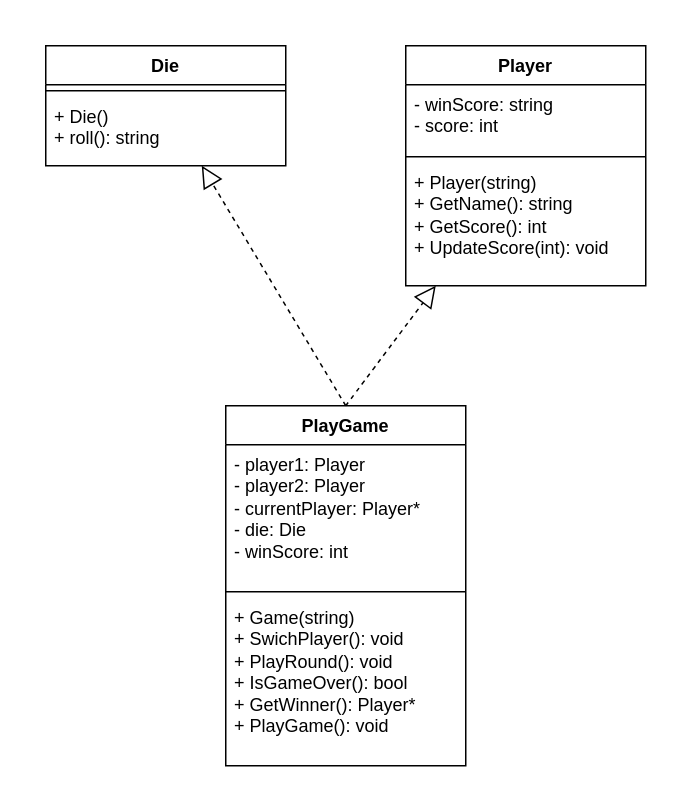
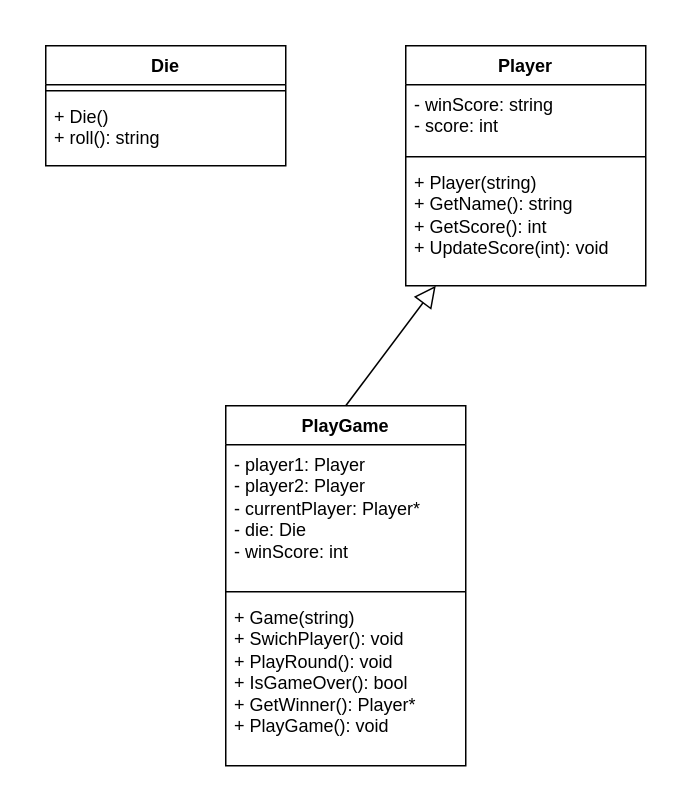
edge "PlayGame" -> "Die": removed
edge "PlayGame" -> "Player": style dashed -> solid
